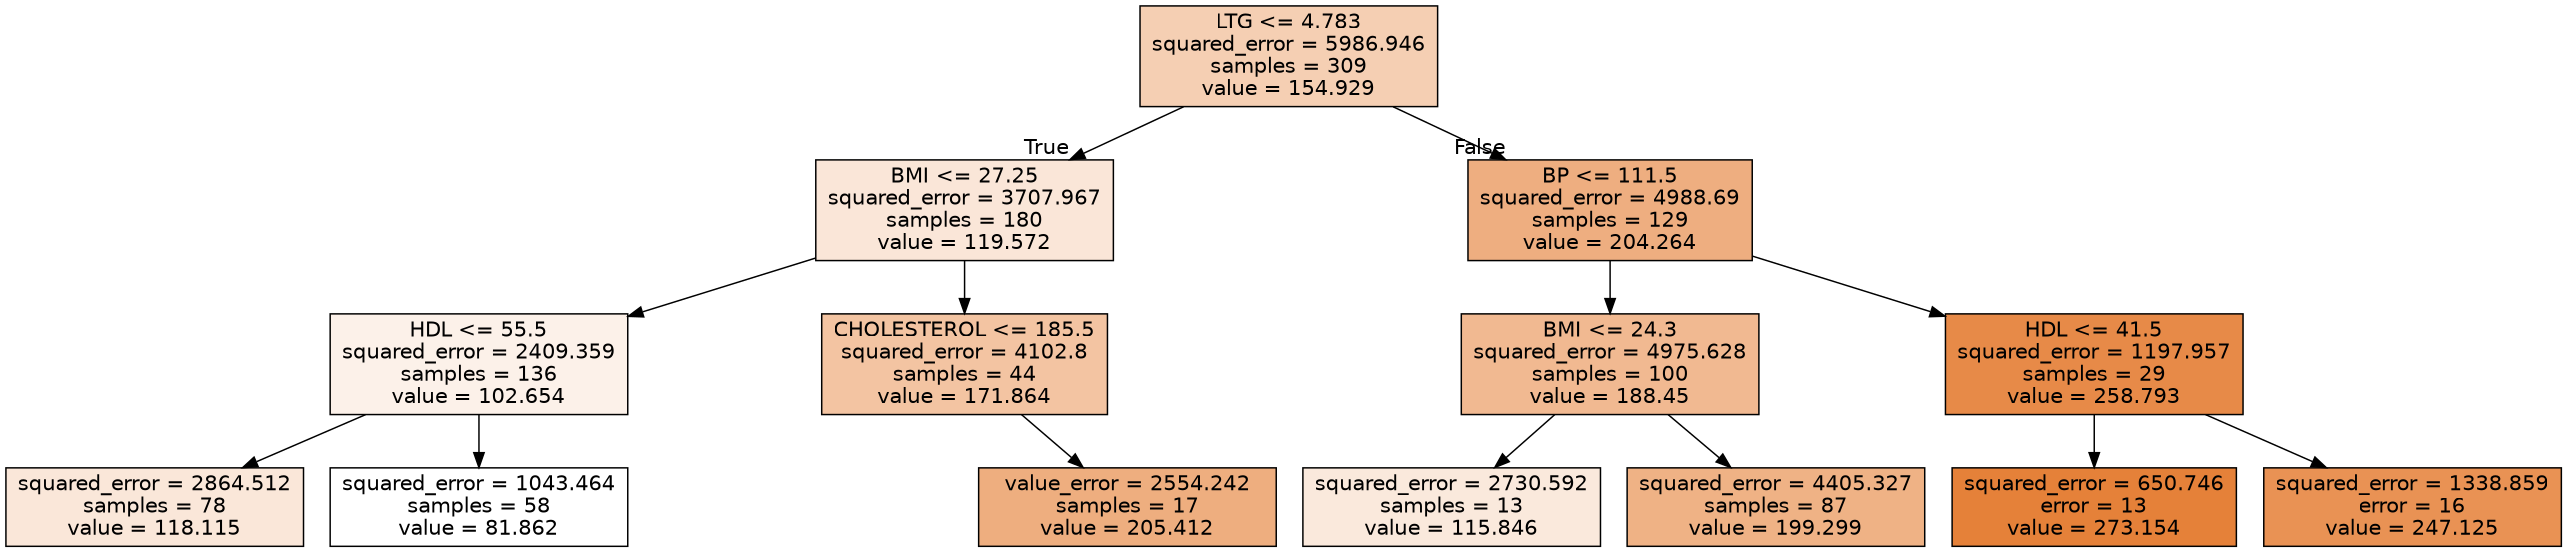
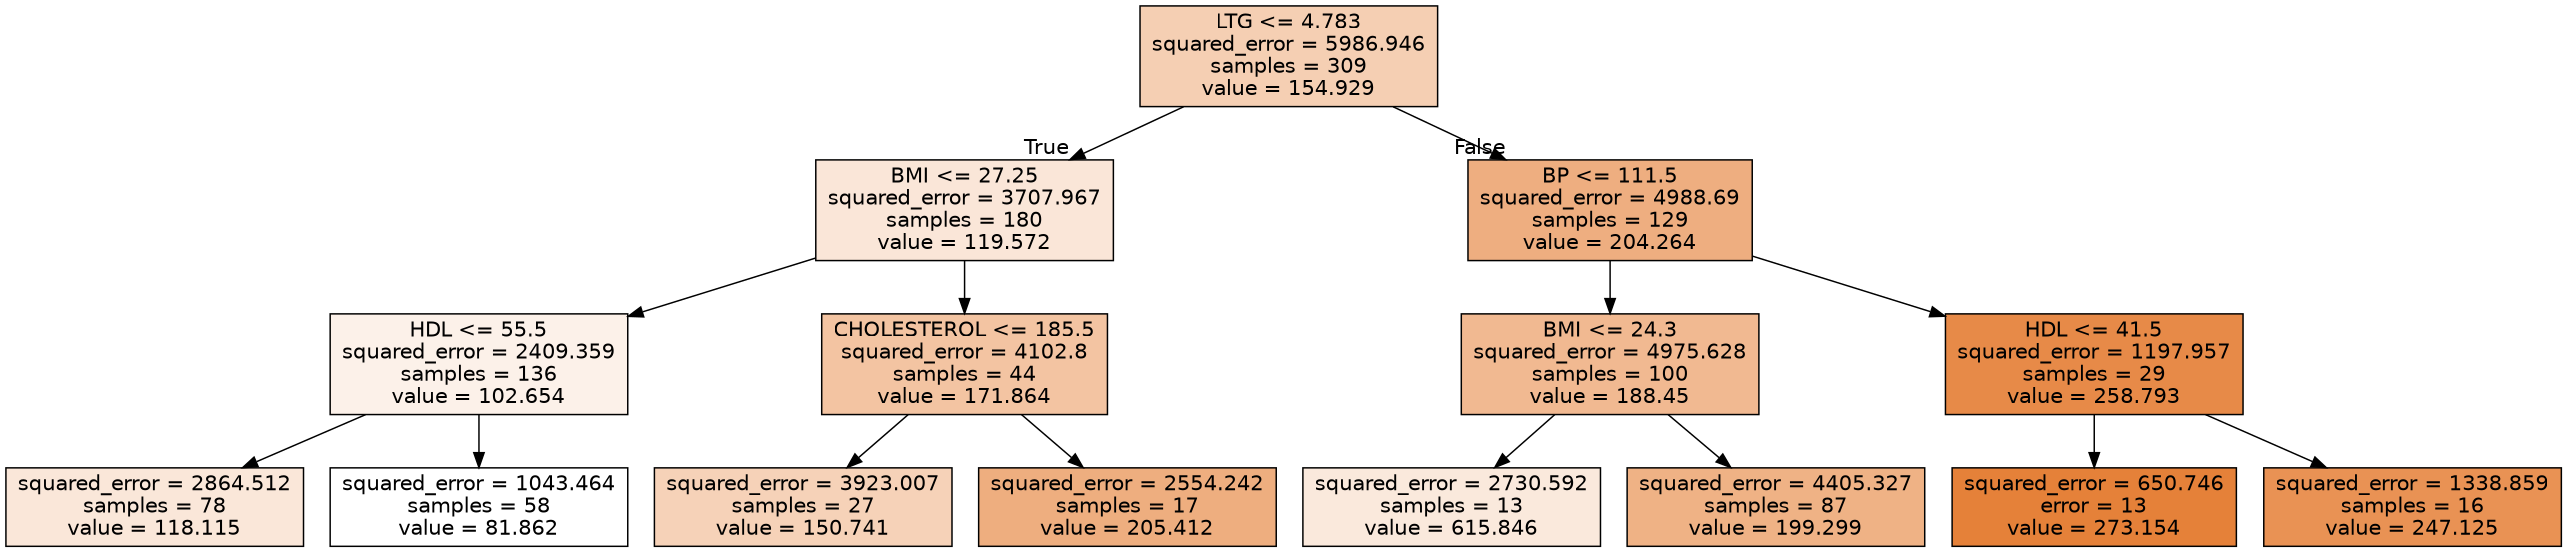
node "squared_error = 3923.007 samples = 27 value = 150.741": added
node "value_error = 2554.242 samples = 17 value = 205.412": label "value_error = 2554.242 samples = 17 value = 205.412" -> "squared_error = 2554.242 samples = 17 value = 205.412"
node "squared_error = 2730.592 samples = 13 value = 115.846": label "squared_error = 2730.592 samples = 13 value = 115.846" -> "squared_error = 2730.592 samples = 13 value = 615.846"
node "squared_error = 1338.859 error = 16 value = 247.125": label "squared_error = 1338.859 error = 16 value = 247.125" -> "squared_error = 1338.859 samples = 16 value = 247.125"
